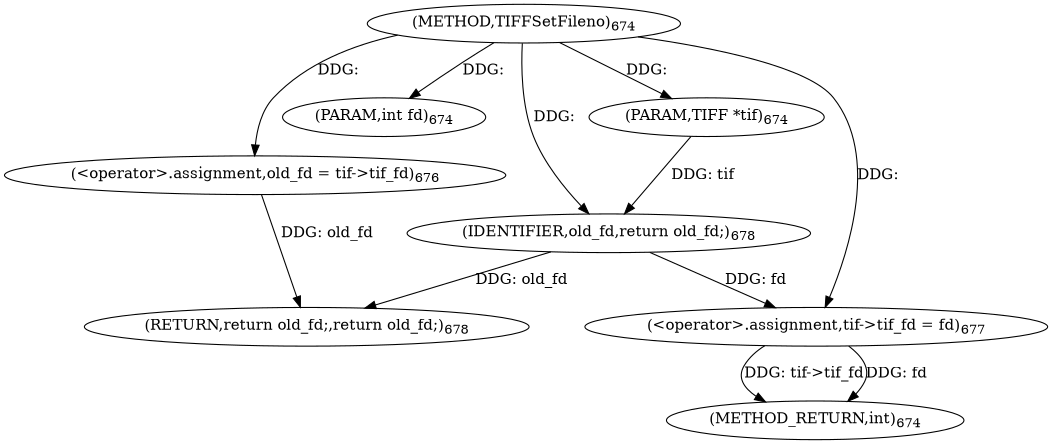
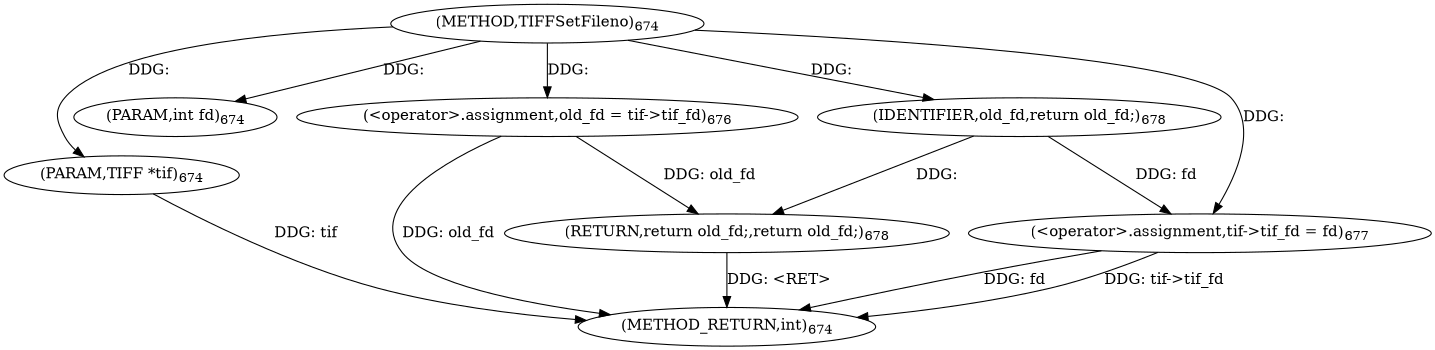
edge "(PARAM,TIFF *tif)" -> "(IDENTIFIER,old_fd,return old_fd;)": now "(PARAM,TIFF *tif)" -> "(METHOD_RETURN,int)"
edge "(<operator>.assignment,old_fd = tif->tif_fd)" -> "(METHOD_RETURN,int)": added, label "DDG: old_fd"
edge "(RETURN,return old_fd;,return old_fd;)" -> "(METHOD_RETURN,int)": added, label "DDG: <RET>"
edge "(IDENTIFIER,old_fd,return old_fd;)" -> "(RETURN,return old_fd;,return old_fd;)": label "DDG: old_fd" -> "DDG: "
